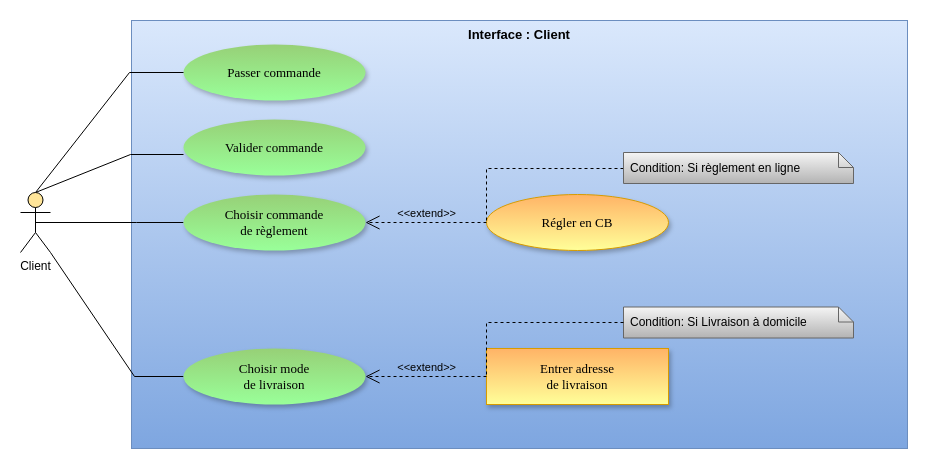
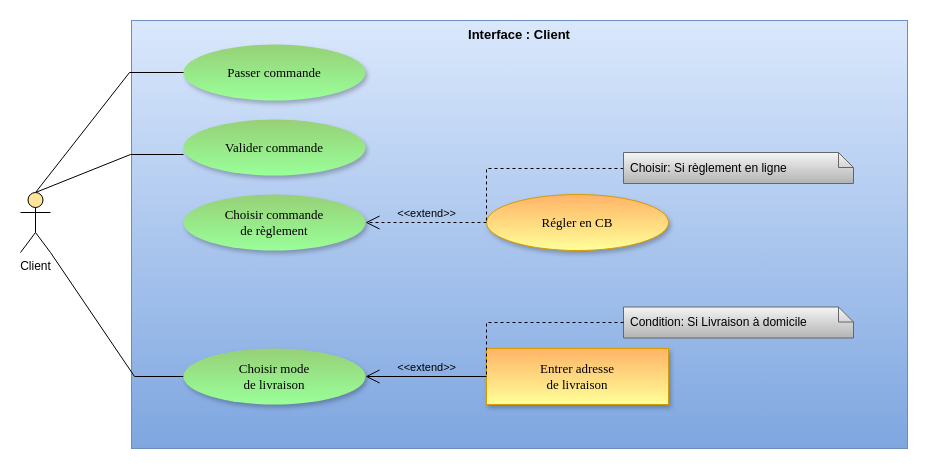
node "Condition: Si règlement en ligne": label "Condition: Si règlement en ligne" -> "Choisir: Si règlement en ligne"
edge "Client" -- "Choisir commande de règlement": removed
edge "Entrer adresse de livraison" -> "Choisir mode de livraison": style dashed -> solid
